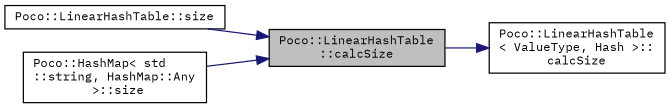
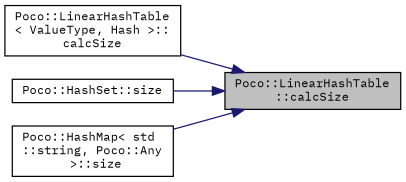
node "Poco::LinearHashTable::size": label "Poco::LinearHashTable::size" -> "Poco::HashSet::size"
edge "Poco::LinearHashTable ::calcSize" -> "Poco::LinearHashTable < ValueType, Hash >:: calcSize": reversed
node "Poco::HashMap< std ::string, HashMap::Any >::size": label "Poco::HashMap< std ::string, HashMap::Any >::size" -> "Poco::HashMap< std ::string, Poco::Any >::size"
